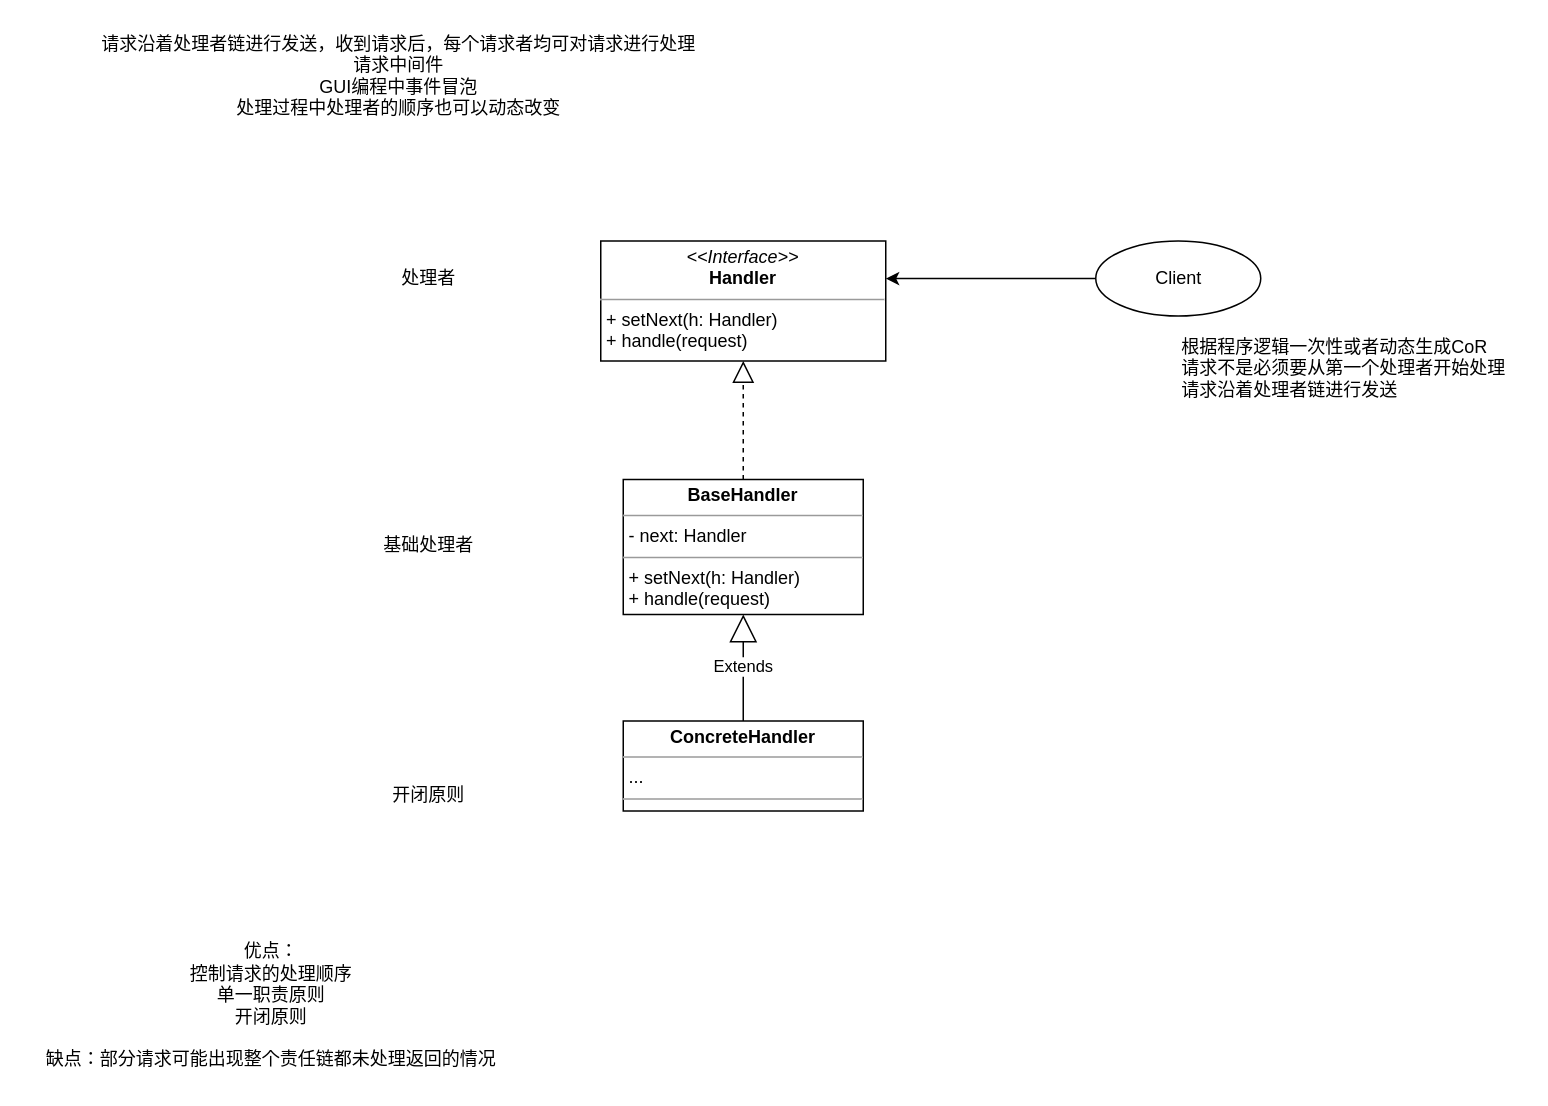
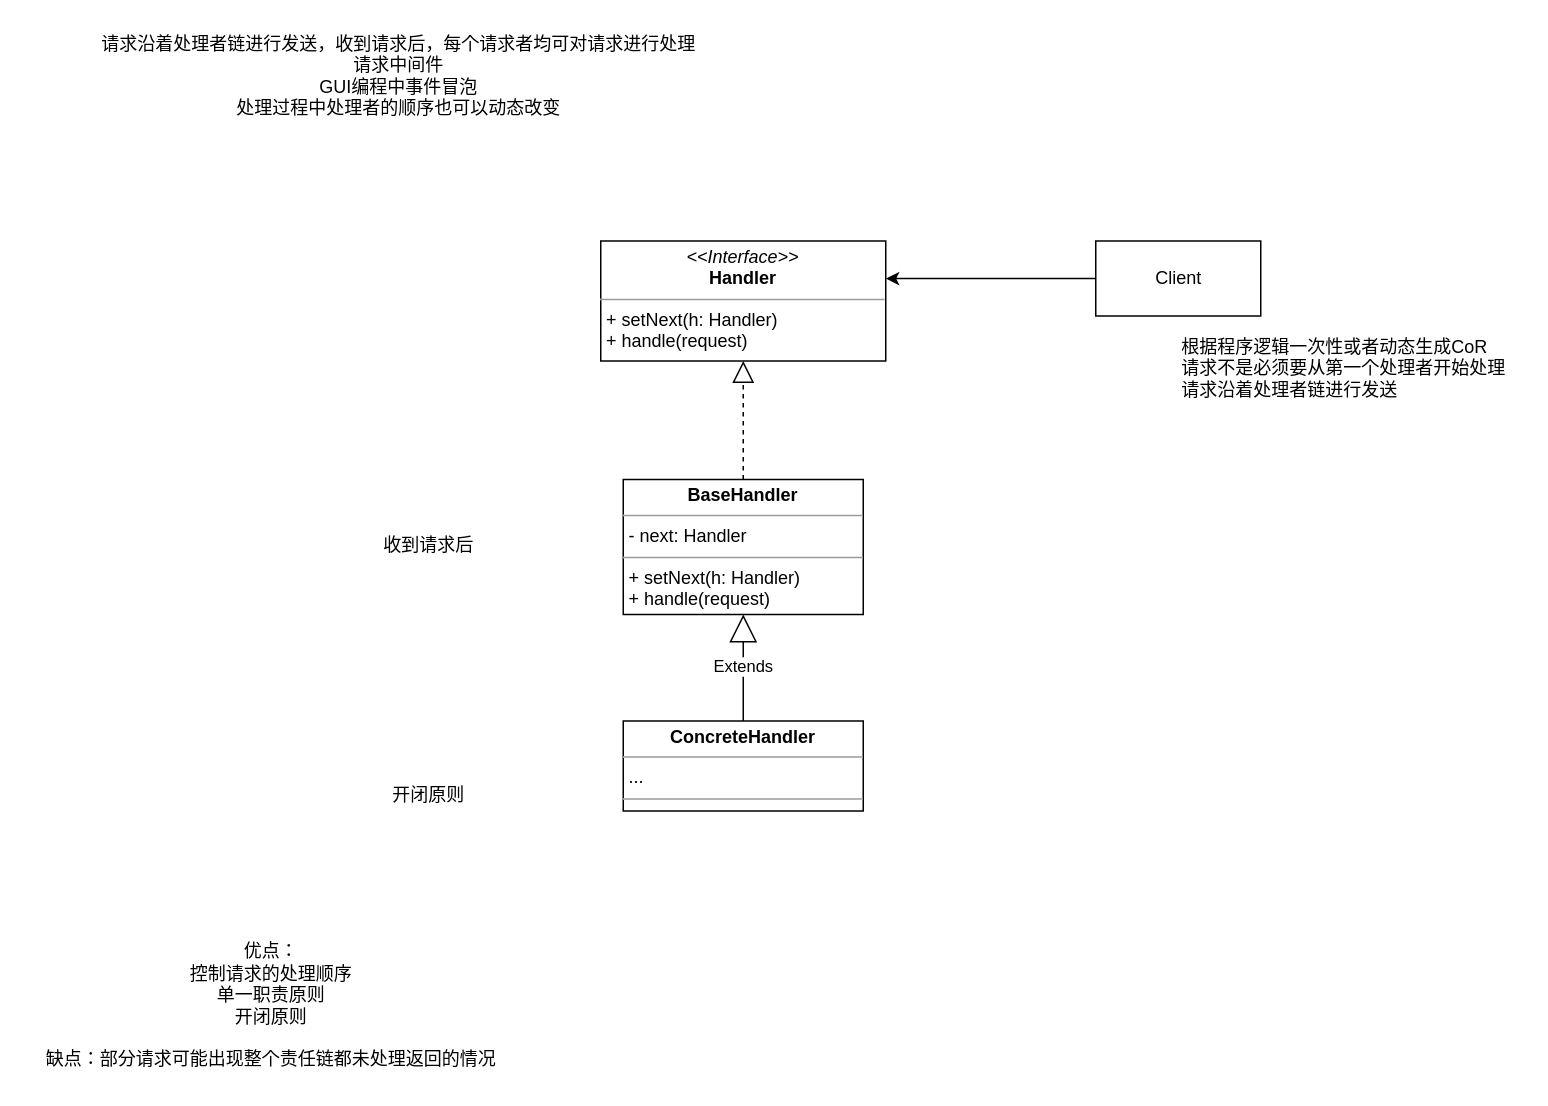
node "处理者": removed
node "Client": shape ellipse -> rectangle
node "基础处理者": label "基础处理者" -> "收到请求后"
